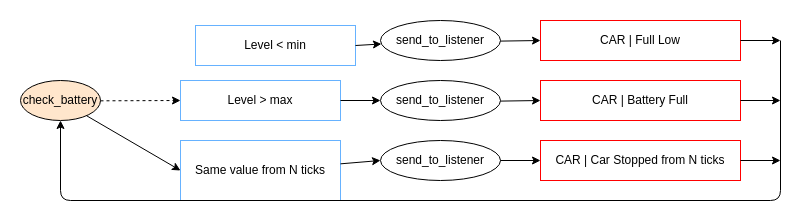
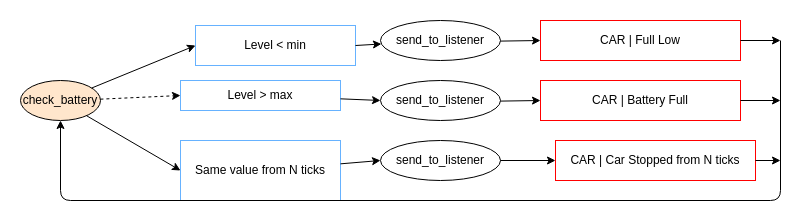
edge "check_battery" -> "Level < min": added
node "Level > max": size 160x40 -> 160x30
node "CAR | Car Stopped from N ticks": moved (641, 161) -> (656, 161)
